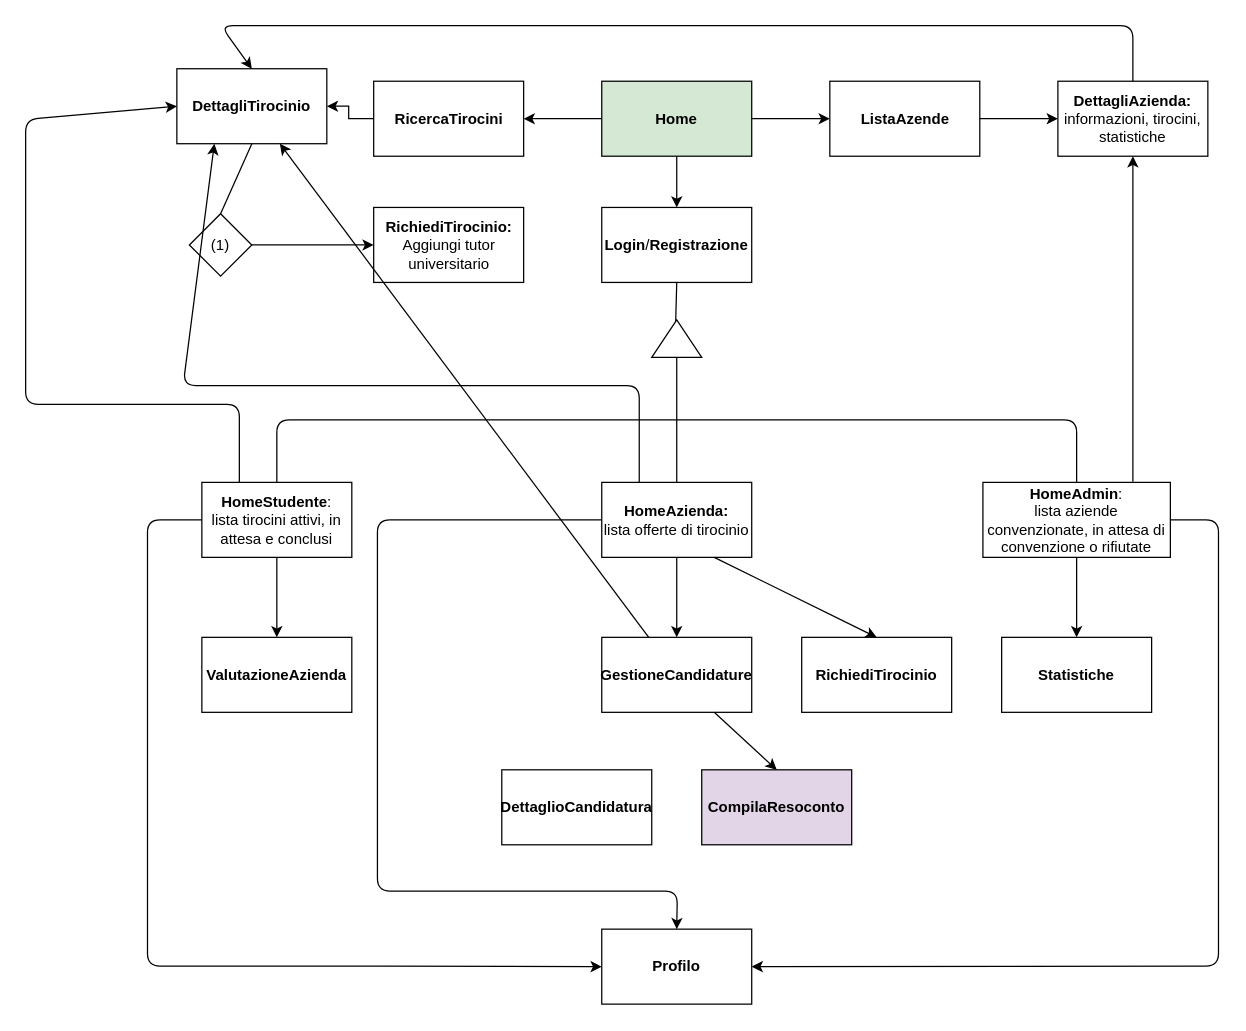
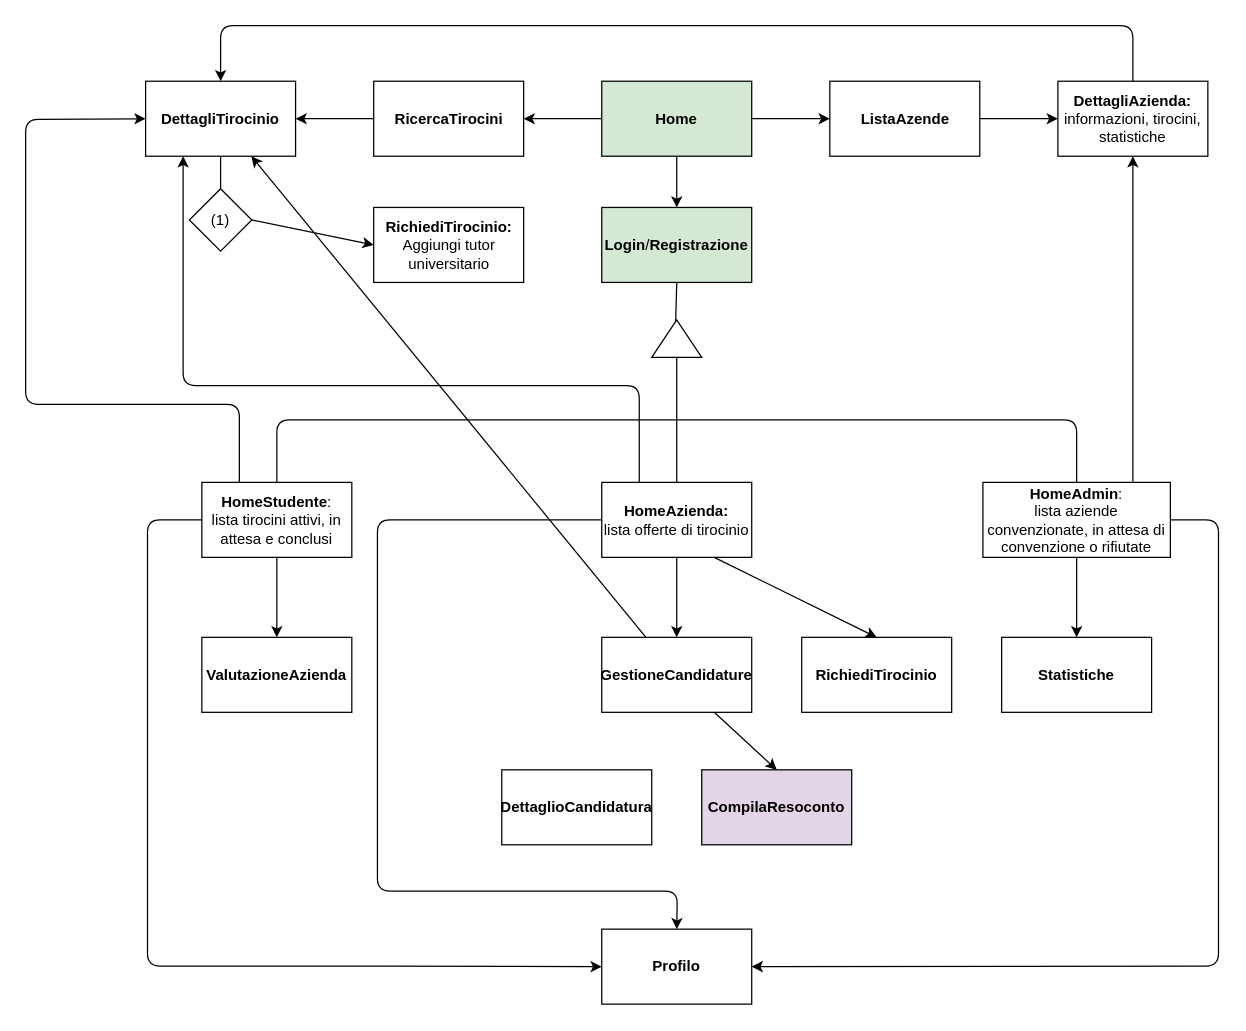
node "DettagliTirocinio": moved (252, 106) -> (221, 119)
node "(1)": moved (221, 245) -> (221, 220)
node "Login/Registrazione": fillcolor #ffffff -> #d5e8d4
